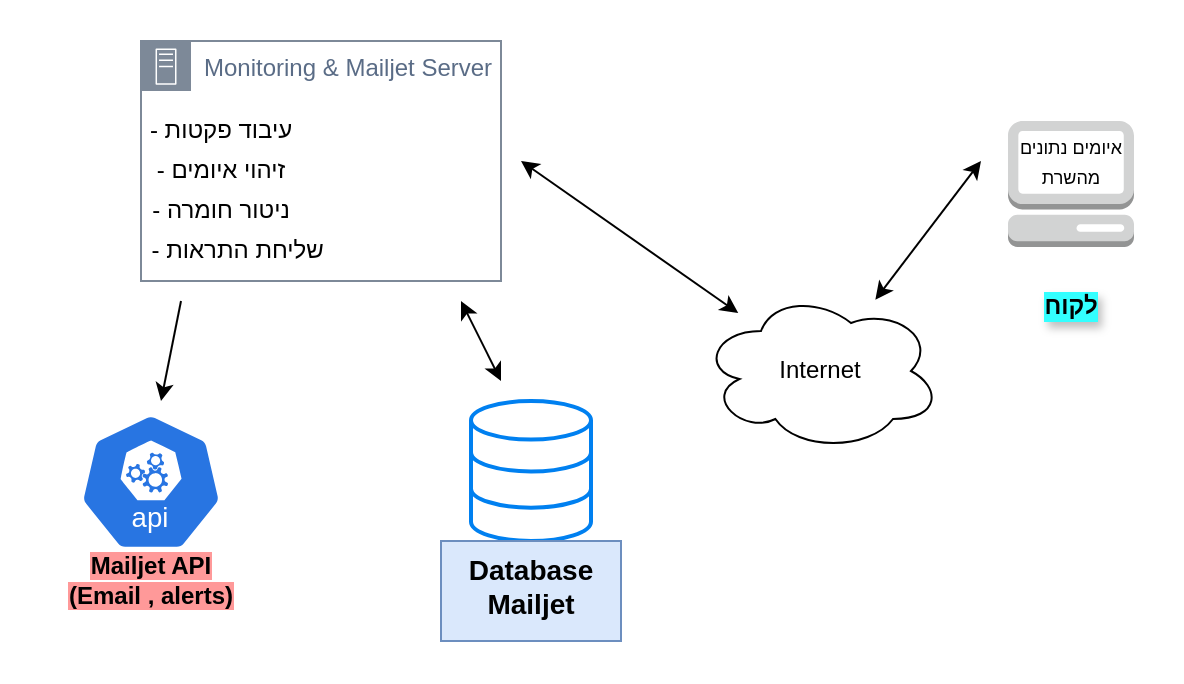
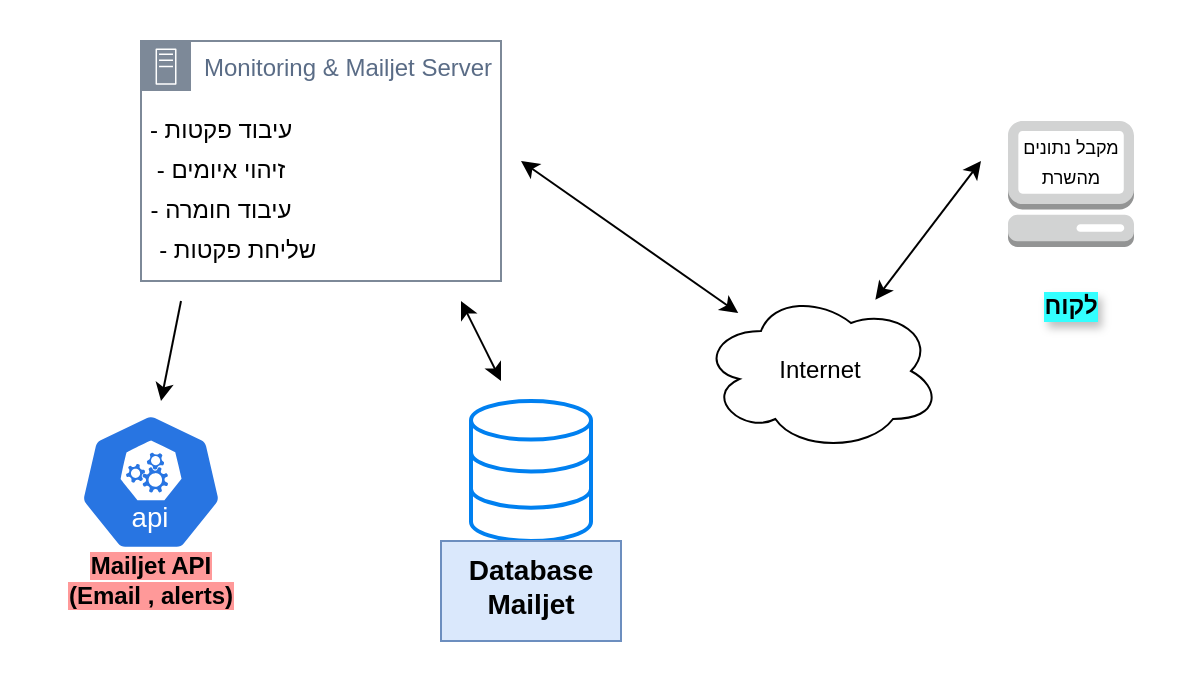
node "איומים נתונים מהשרת": label "איומים נתונים מהשרת" -> "מקבל נתונים מהשרת"
node "- ניטור חומרה": label "- ניטור חומרה" -> "- עיבוד חומרה"
node "- שליחת התראות": label "- שליחת התראות" -> "- שליחת פקטות"
